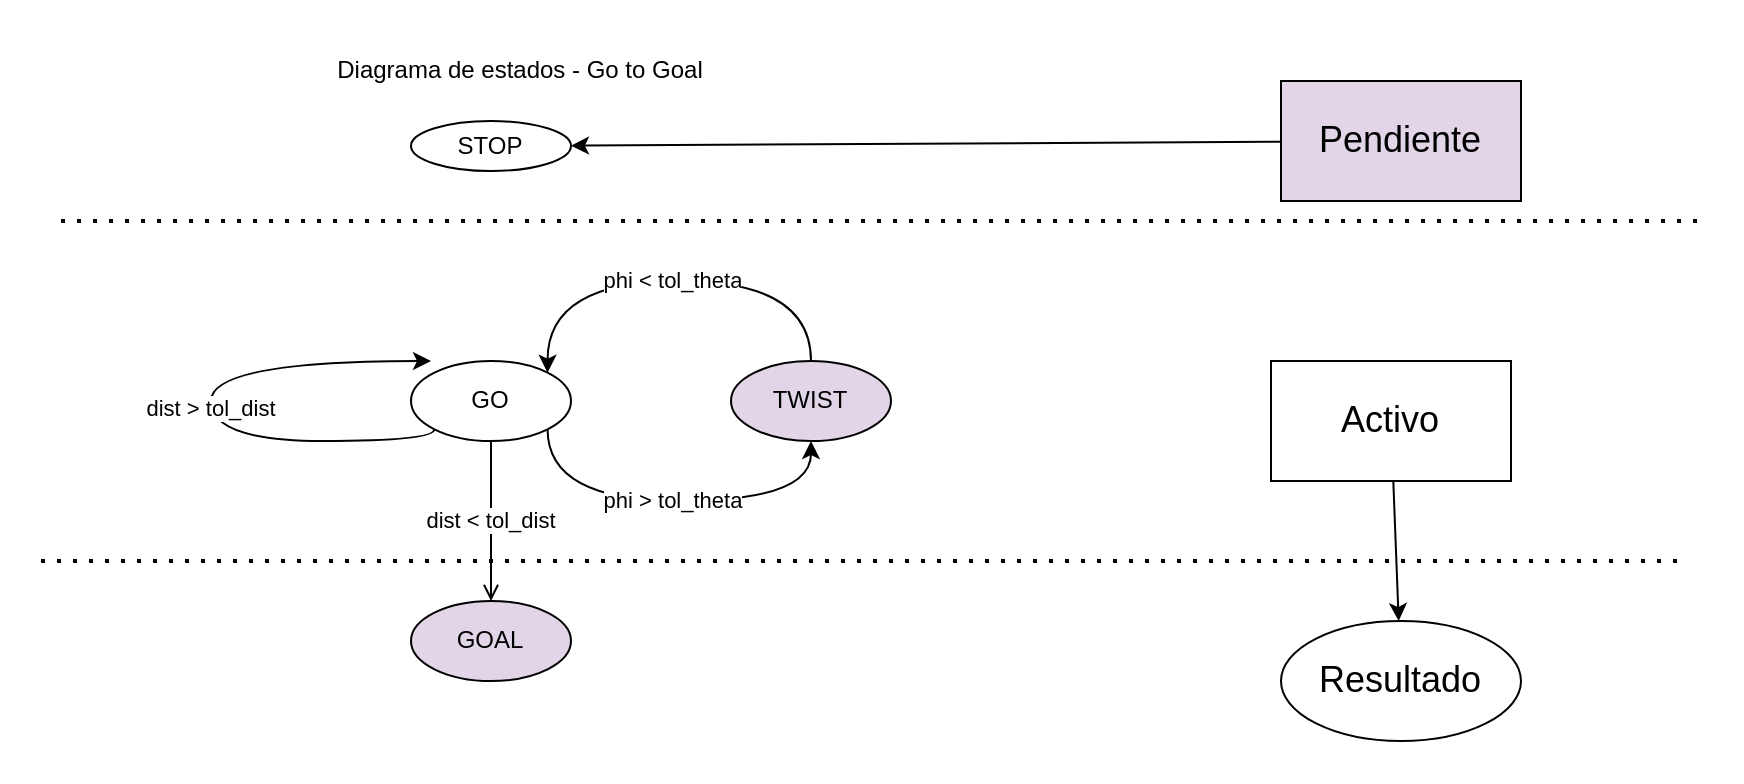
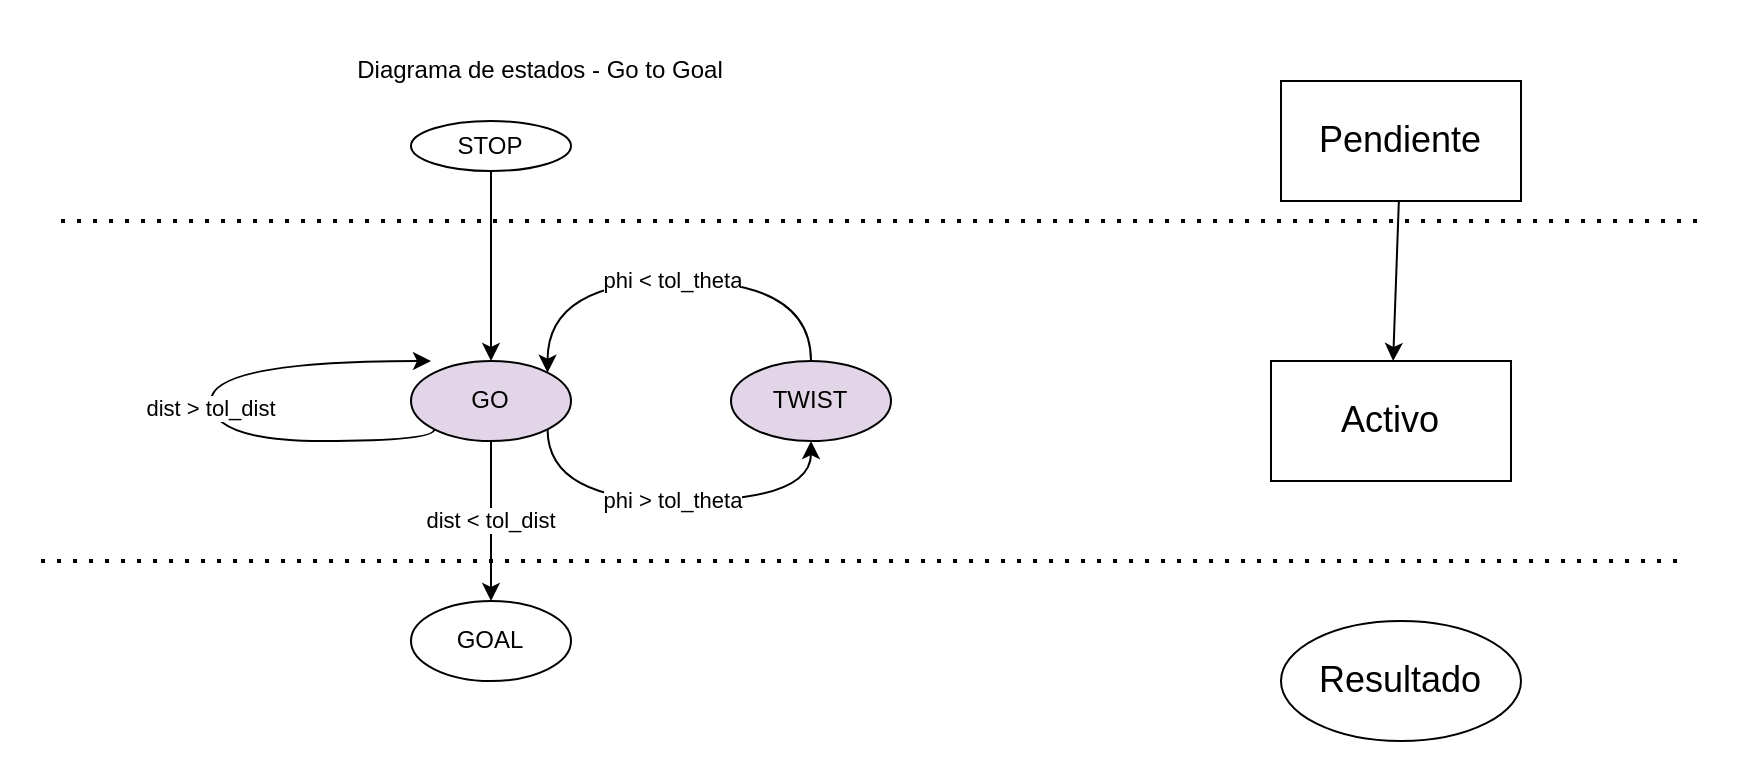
node "Diagrama de estados - Go to Goal": moved (521, 71) -> (541, 71)
node "Pendiente": fillcolor #e1d5e7 -> #ffffff
edge "Pendiente" -> "STOP": now "Pendiente" -> "Activo"
edge "STOP" -> "GO": added
node "GO": fillcolor #ffffff -> #e1d5e7
edge "Activo" -> "Resultado": removed
edge "GO" -> "GOAL": arrowhead open -> classic
node "GOAL": fillcolor #e1d5e7 -> #ffffff
